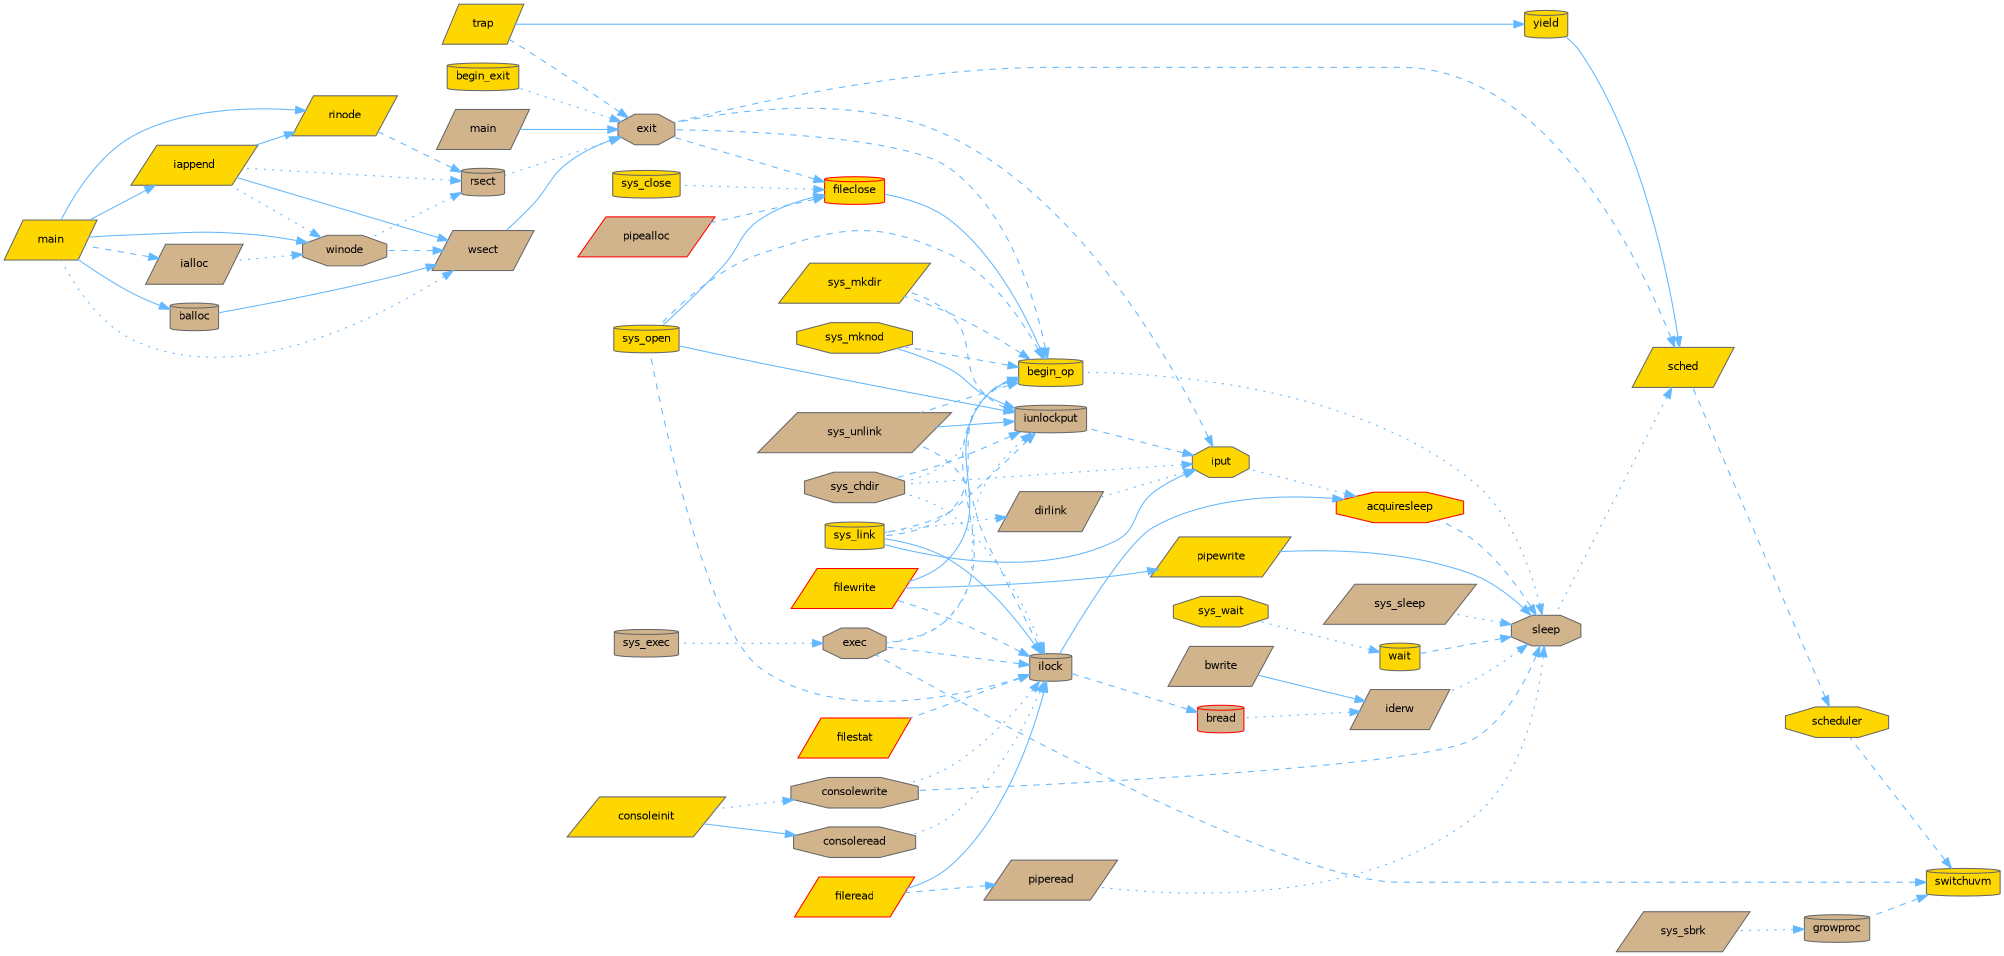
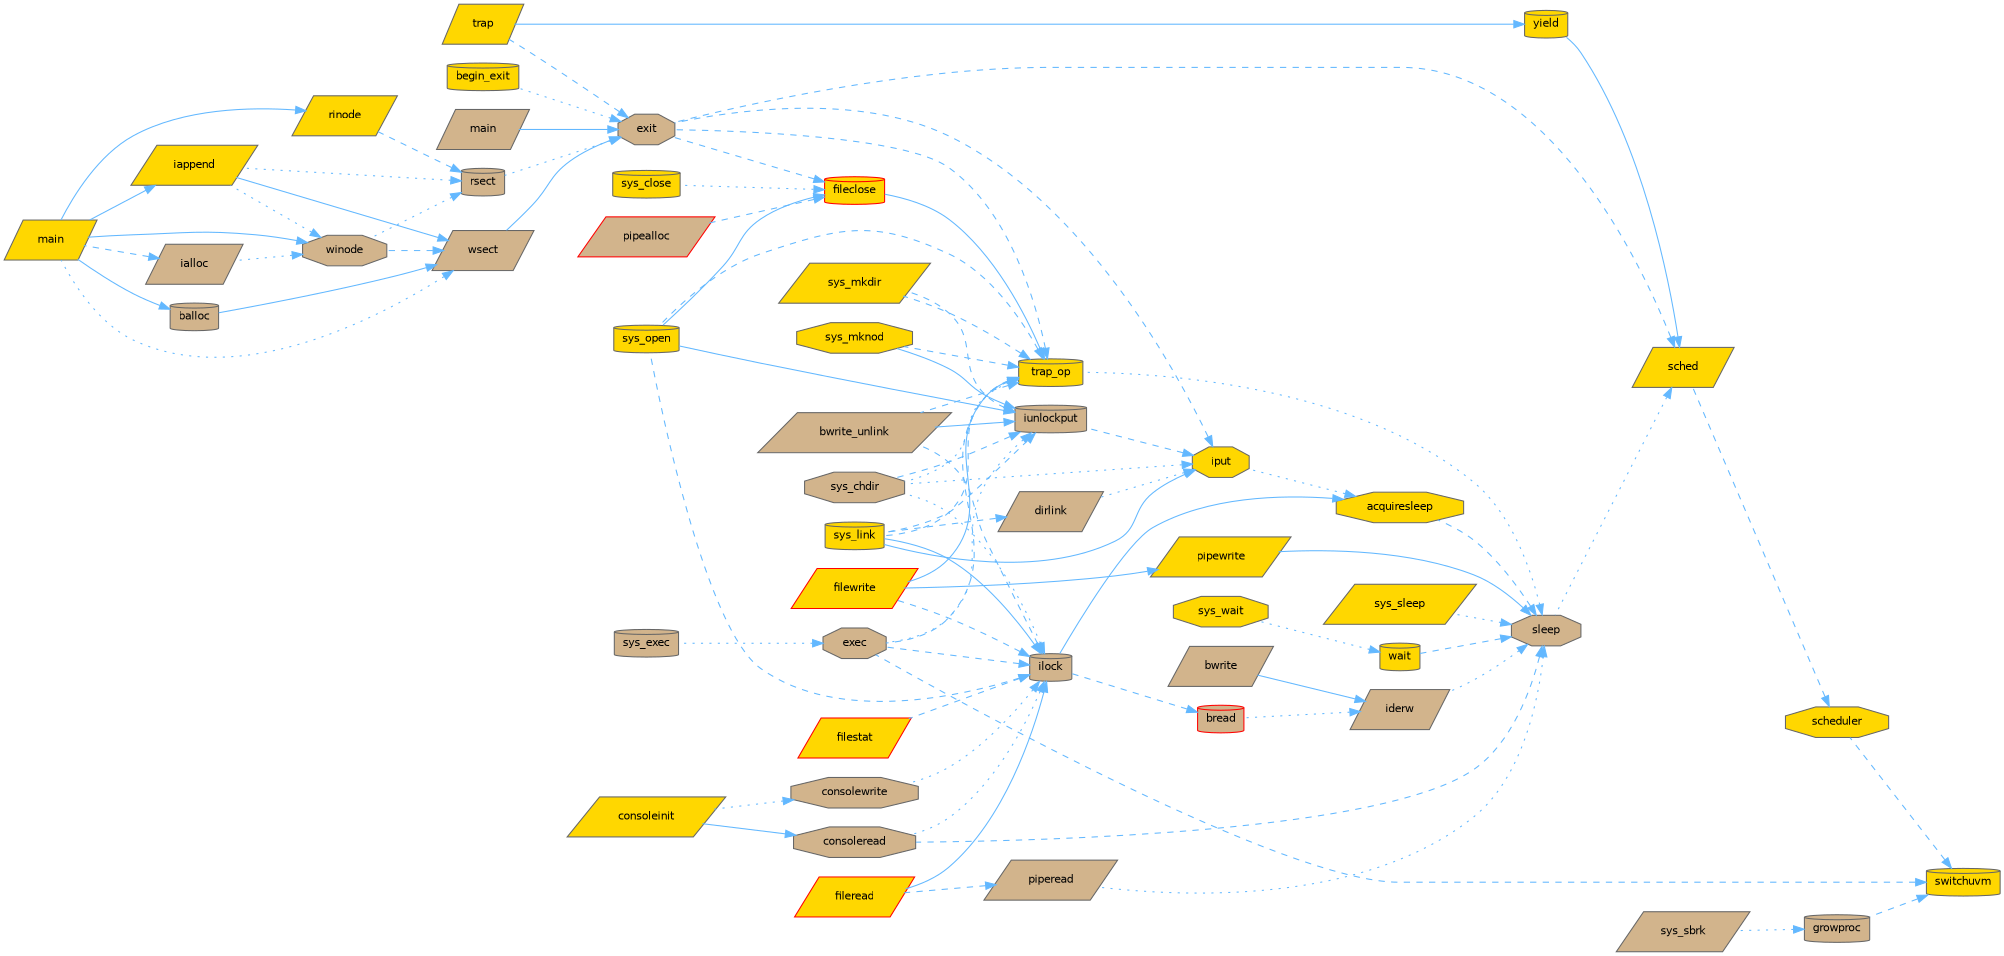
edge "iappend" -> "rinode": removed
node "begin_op": label "begin_op" -> "trap_op"
node "sys_unlink": label "sys_unlink" -> "bwrite_unlink"
node "acquiresleep": color red -> grey40
edge "sys_link" -> "dirlink": style dotted -> dashed
node "sys_sleep": fillcolor tan -> gold
edge "consolewrite" -> "sleep": now "consoleread" -> "sleep"
